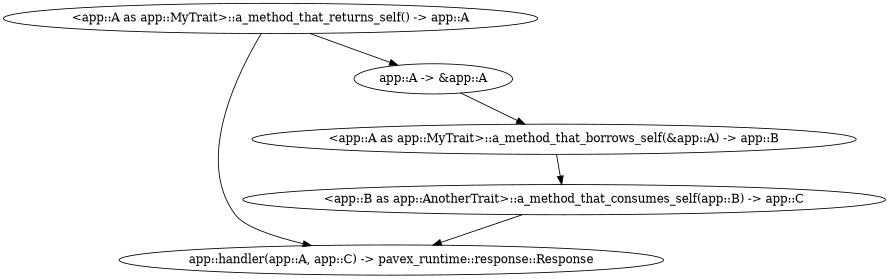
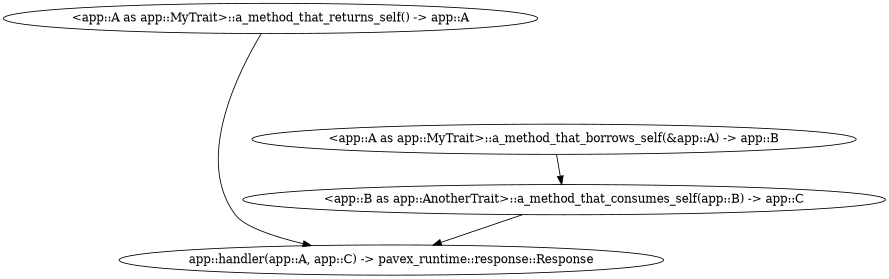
node "app::A -> &app::A": removed
